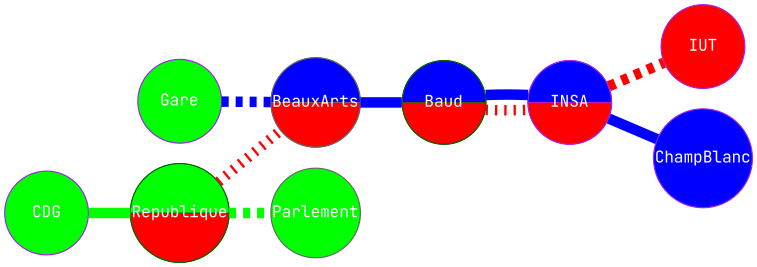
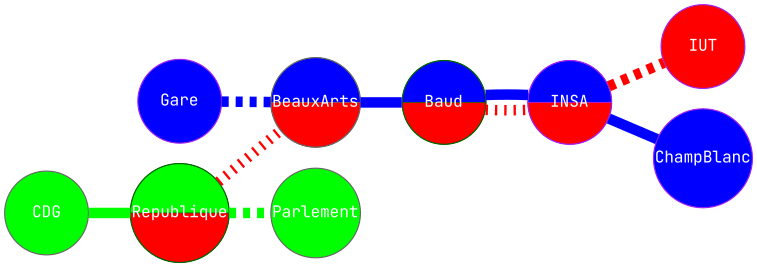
node "Gare": fillcolor green -> blue
node "CDG": color purple -> gray40
